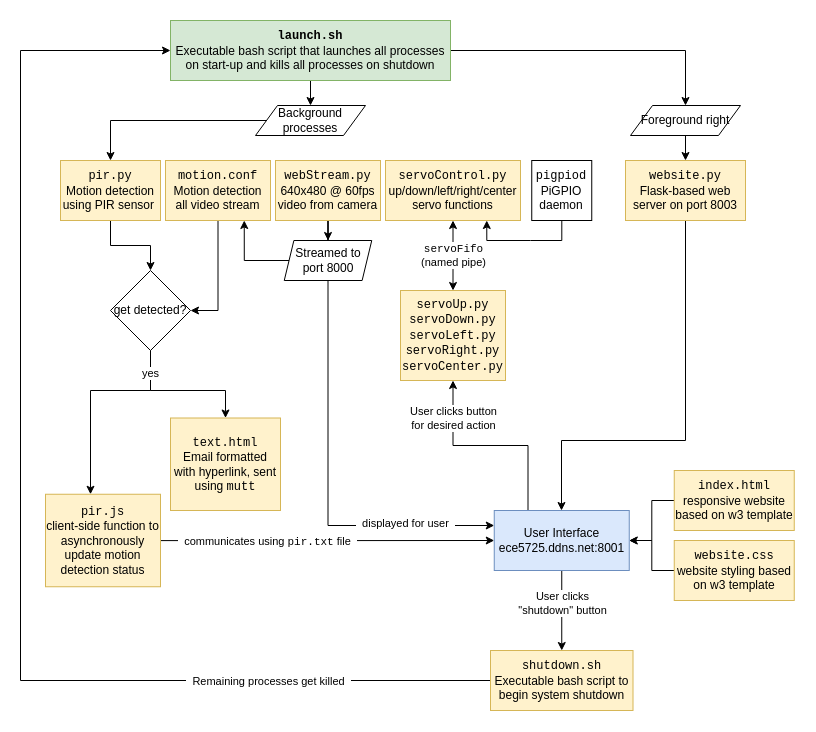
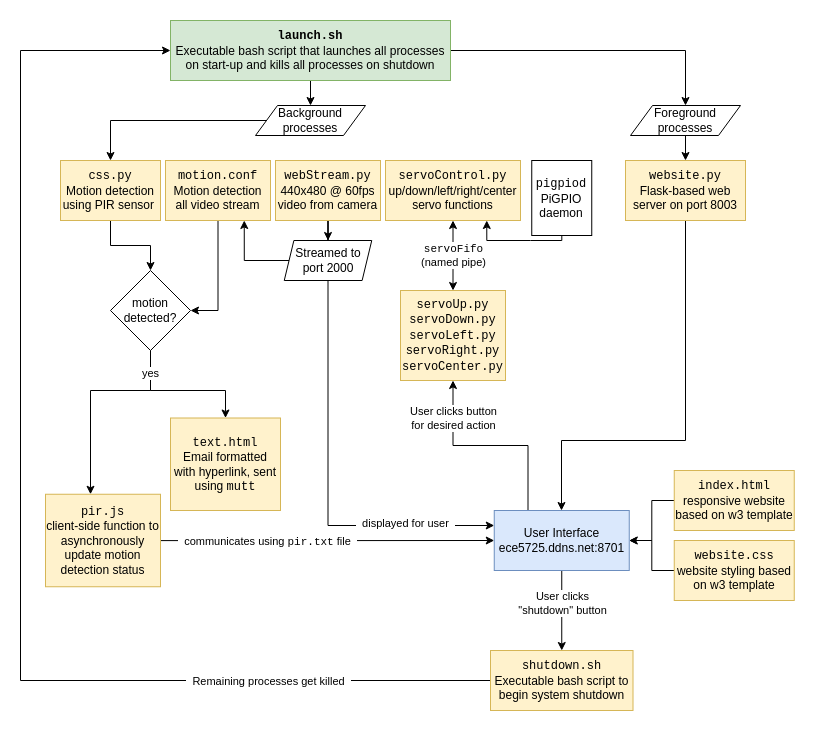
node "Foreground right": label "Foreground right" -> "Foreground processes"
node "pir.py Motion detection using PIR sensor": label "pir.py Motion detection using PIR sensor" -> "css.py Motion detection using PIR sensor"
node "webStream.py 640x480 @ 60fps video from camera": label "webStream.py 640x480 @ 60fps video from camera" -> "webStream.py 440x480 @ 60fps video from camera"
node "pigpiod PiGPIO daemon": size 60x60 -> 60x75
node "Streamed to port 8000": label "Streamed to port 8000" -> "Streamed to port 2000"
node "get detected?": label "get detected?" -> "motion detected?"
node "User Interface ece5725.ddns.net:8001": label "User Interface ece5725.ddns.net:8001" -> "User Interface ece5725.ddns.net:8701"
